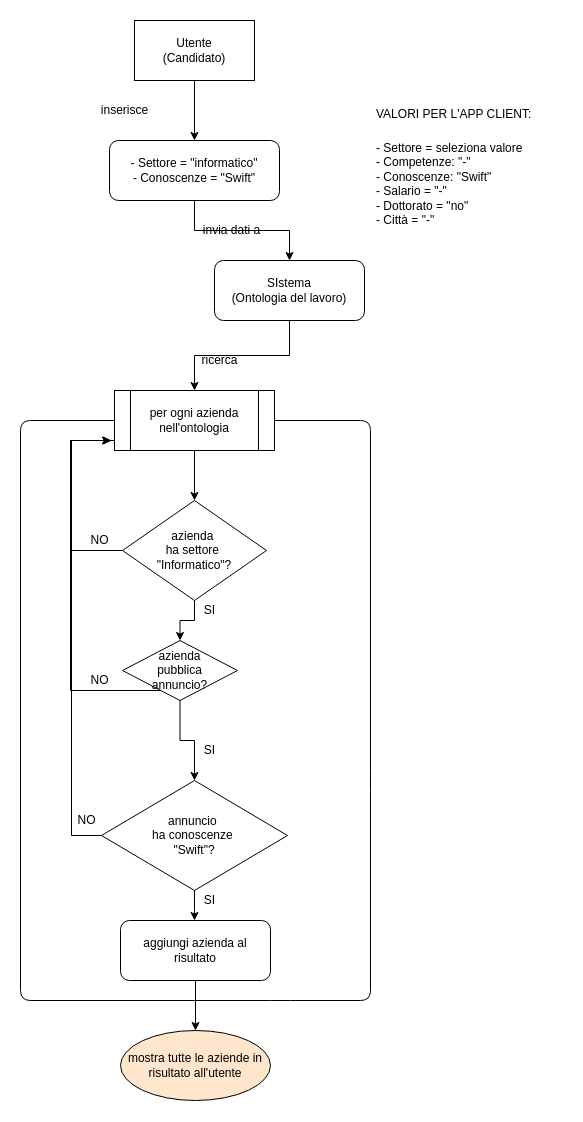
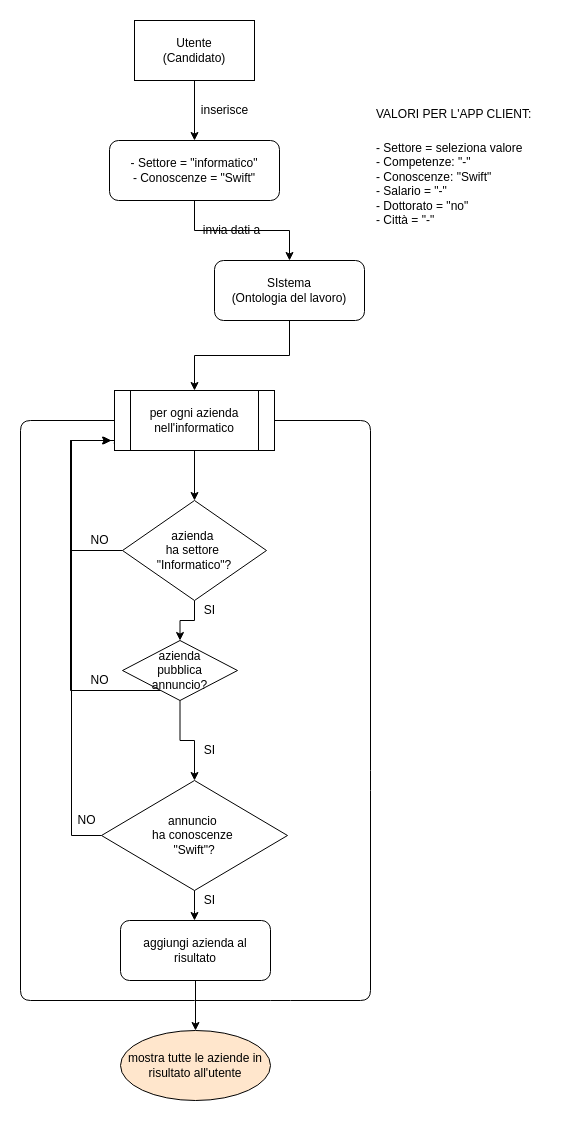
node "inserisce": moved (125, 111) -> (225, 111)
node "ricerca": removed
node "per ogni azienda nell'ontologia": label "per ogni azienda nell'ontologia" -> "per ogni azienda nell'informatico"
